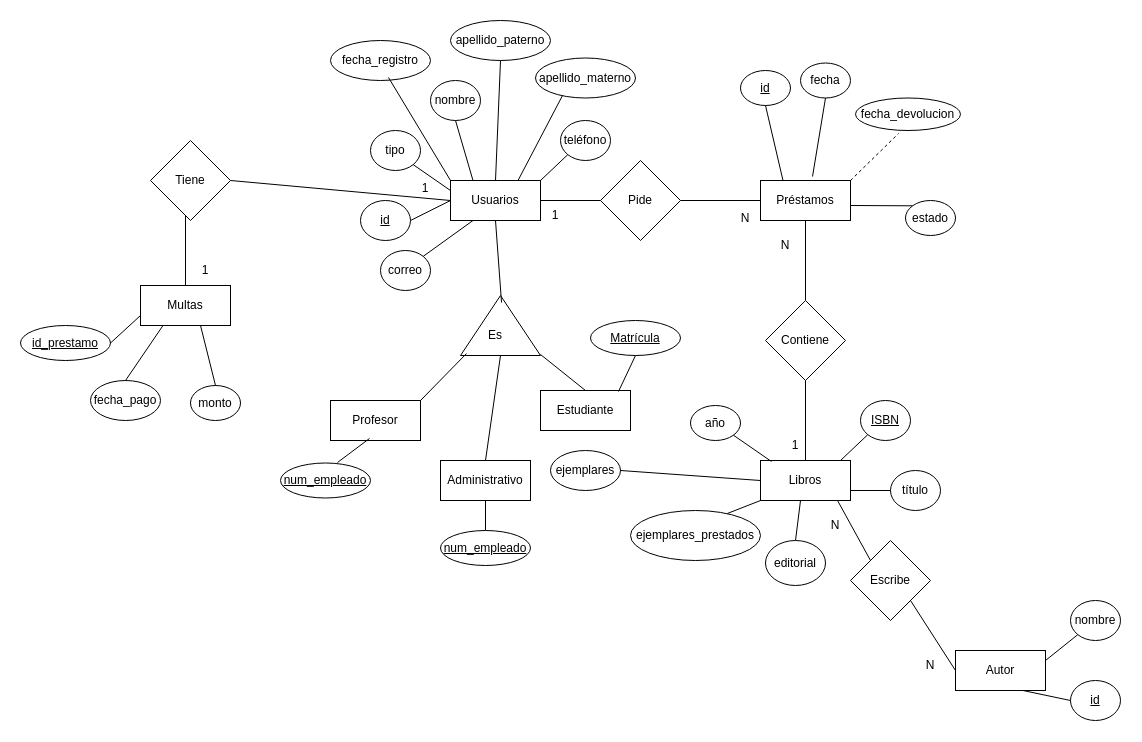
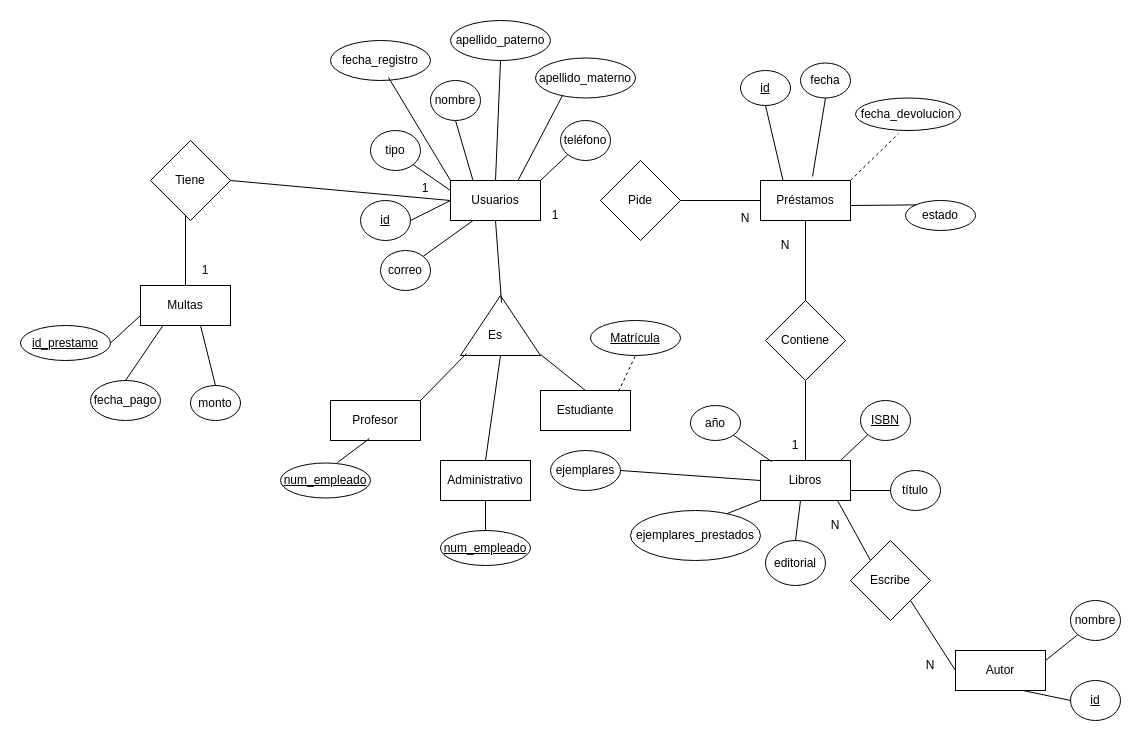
edge "Usuarios" -- "Pide": removed
node "estado": size 50x35 -> 70x30
edge "Matrícula" -- "Estudiante": style solid -> dashed
